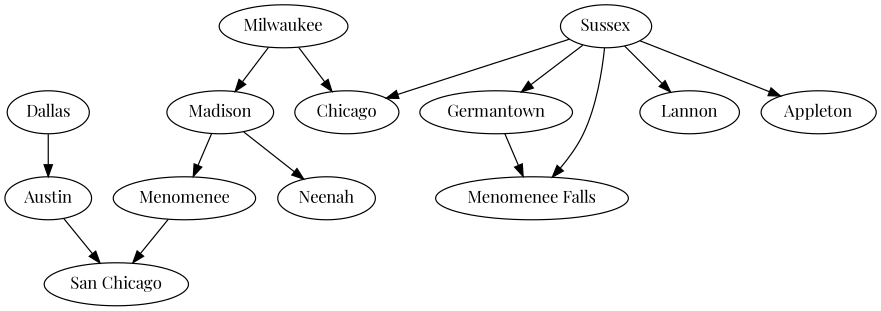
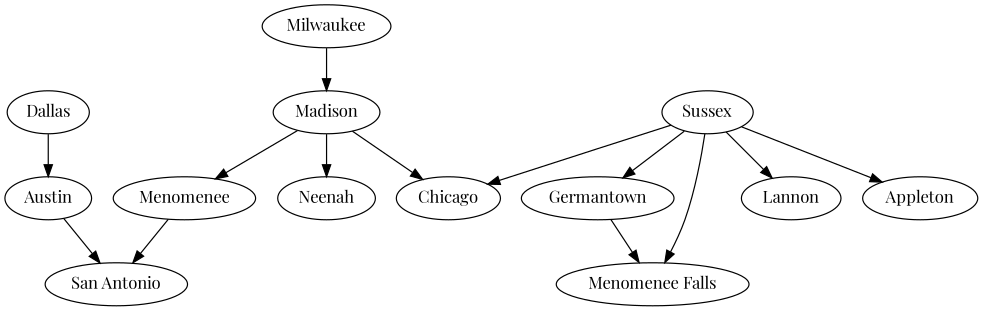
edge "Milwaukee" -> "Chicago": now "Madison" -> "Chicago"
node "San Chicago": label "San Chicago" -> "San Antonio"
